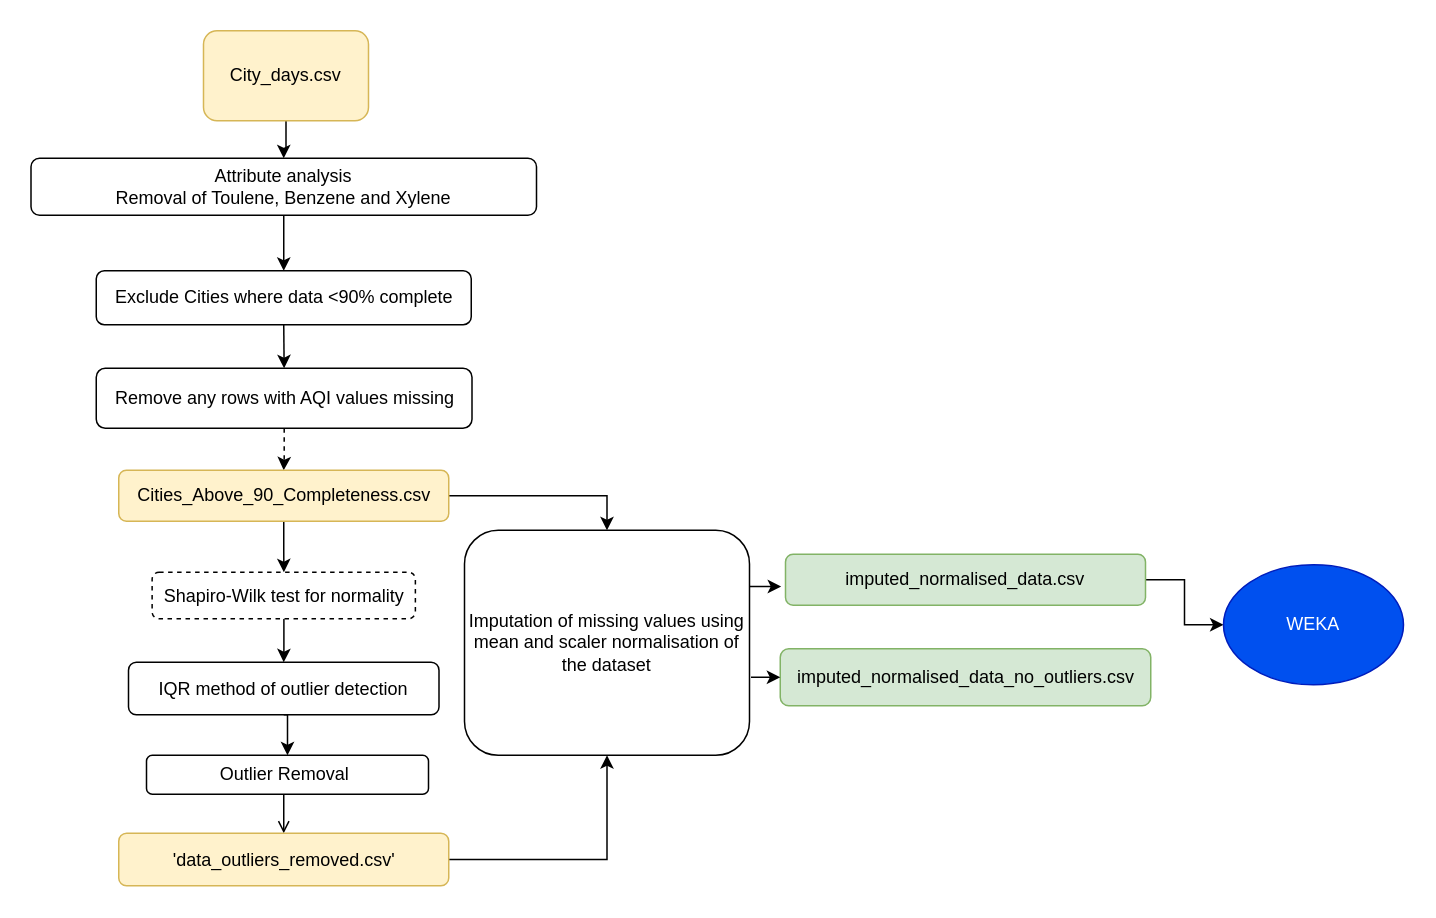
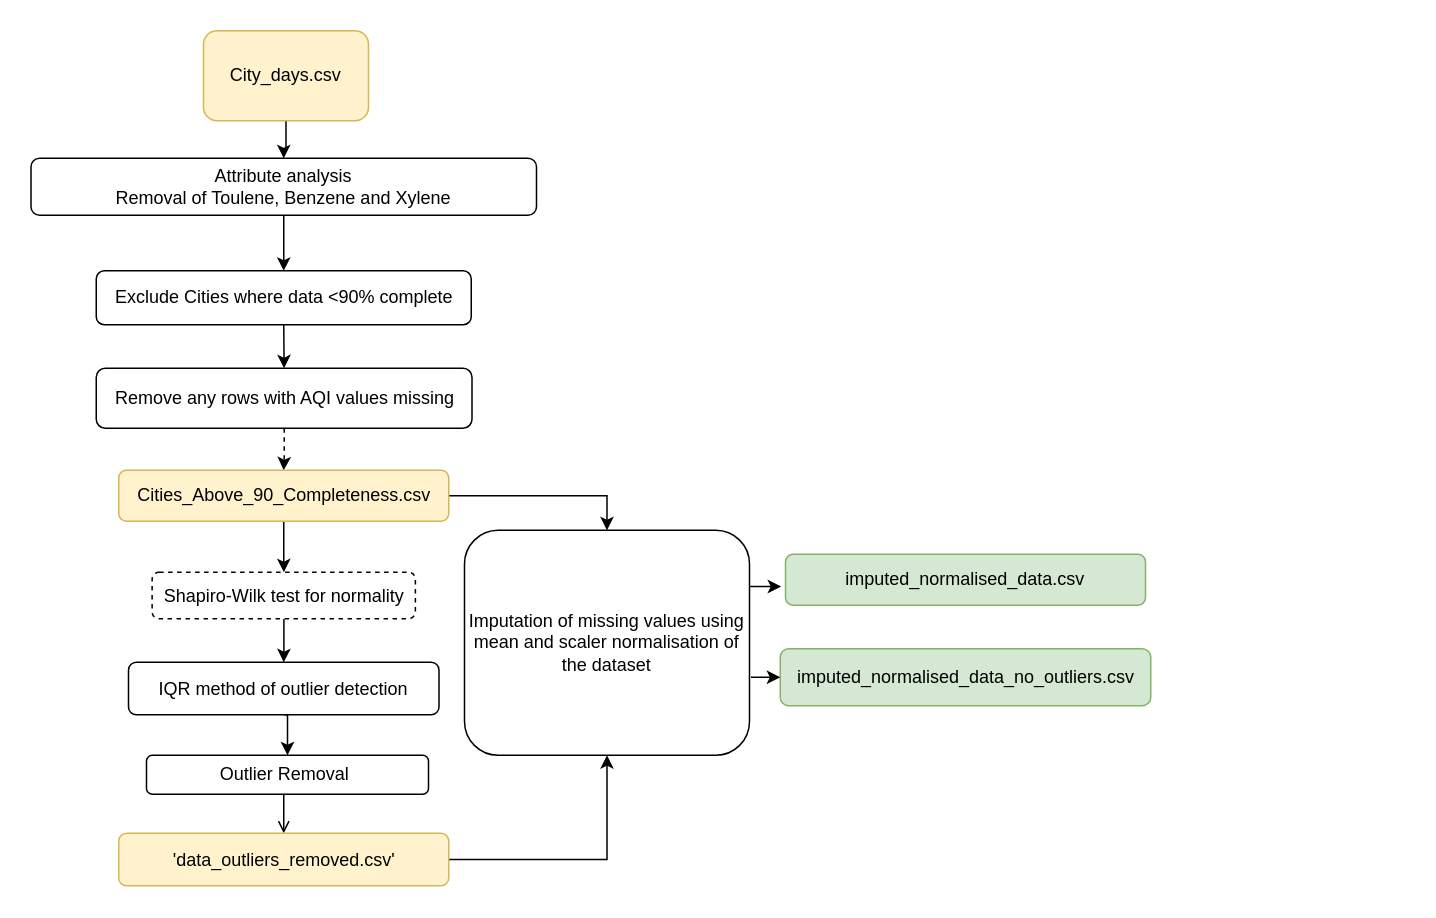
edge "imputed_normalised_data.csv" -> "WEKA": removed
node "WEKA": removed
